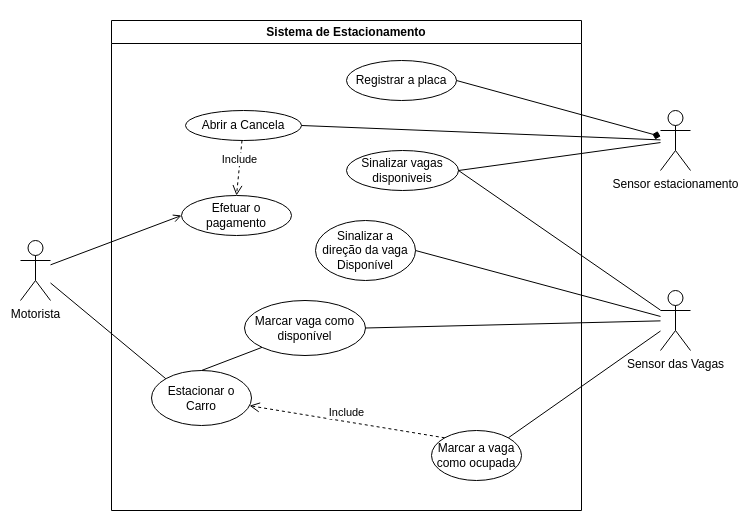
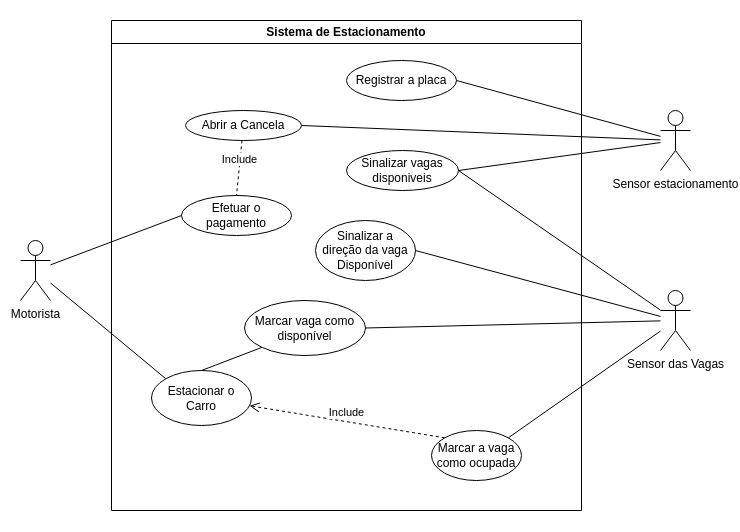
edge "Registrar a placa" -> "Sensor estacionamento": arrowhead diamond -> none
edge "Abrir a Cancela" -> "Efetuar o pagamento": arrowhead open -> none
edge "Motorista" -> "Efetuar o pagamento": arrowhead open -> none
